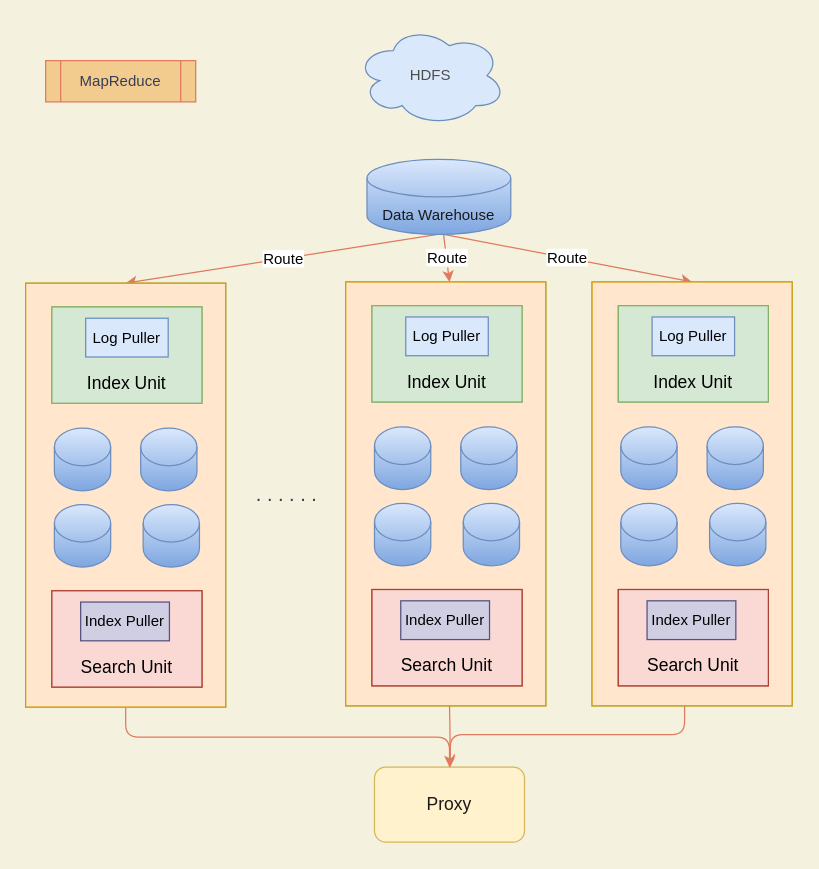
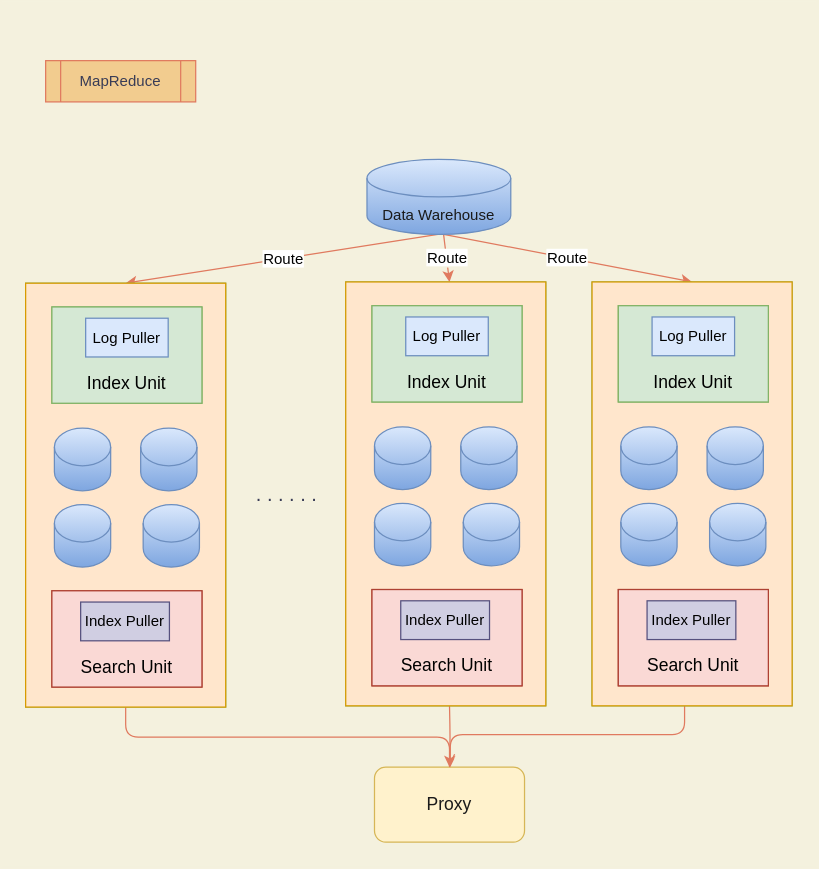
node "HDFS": removed
